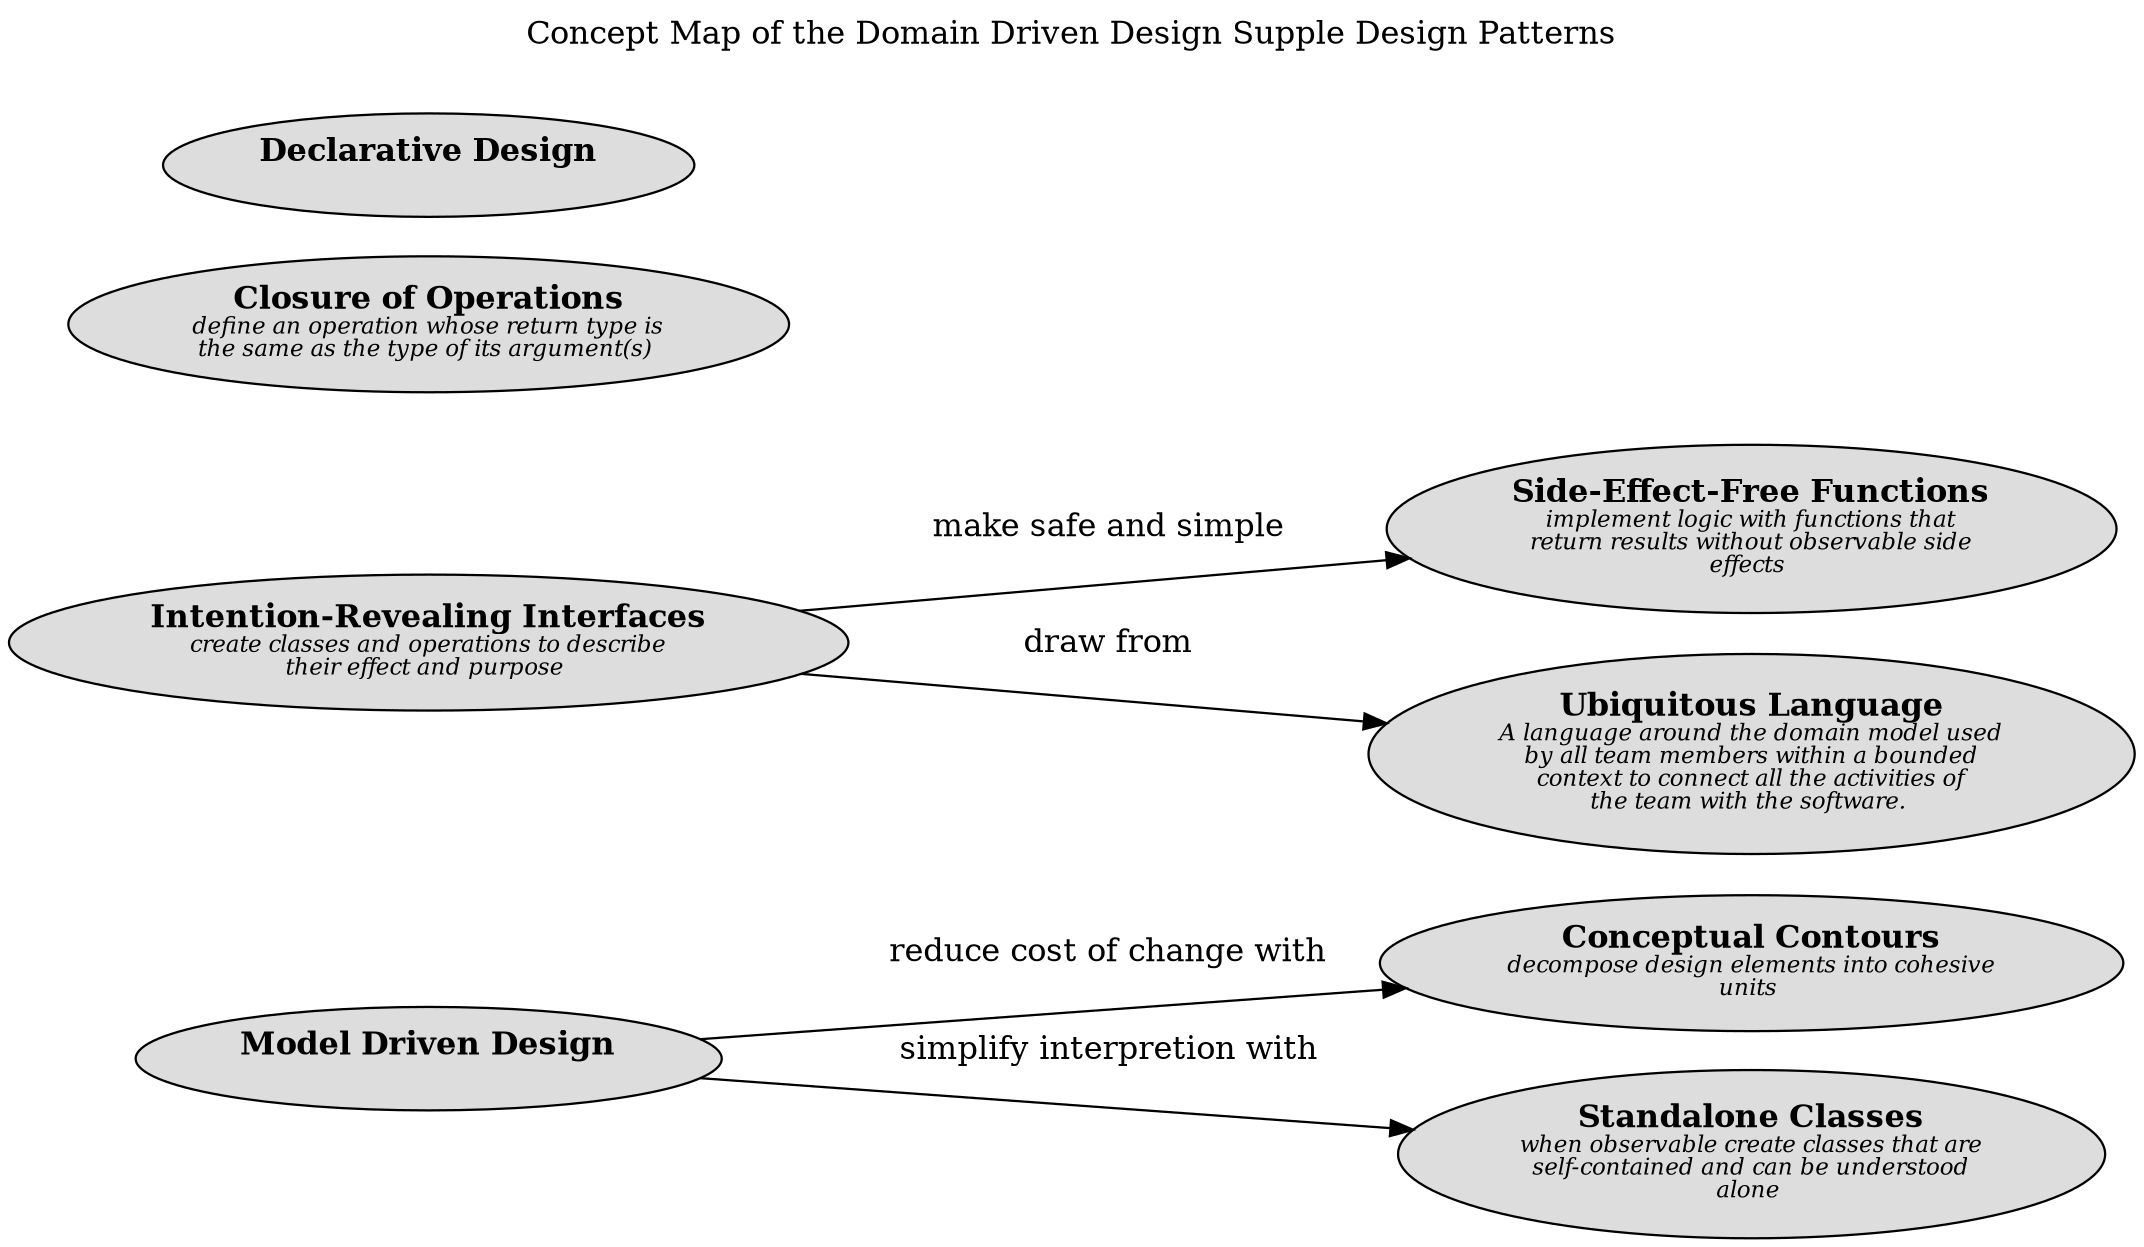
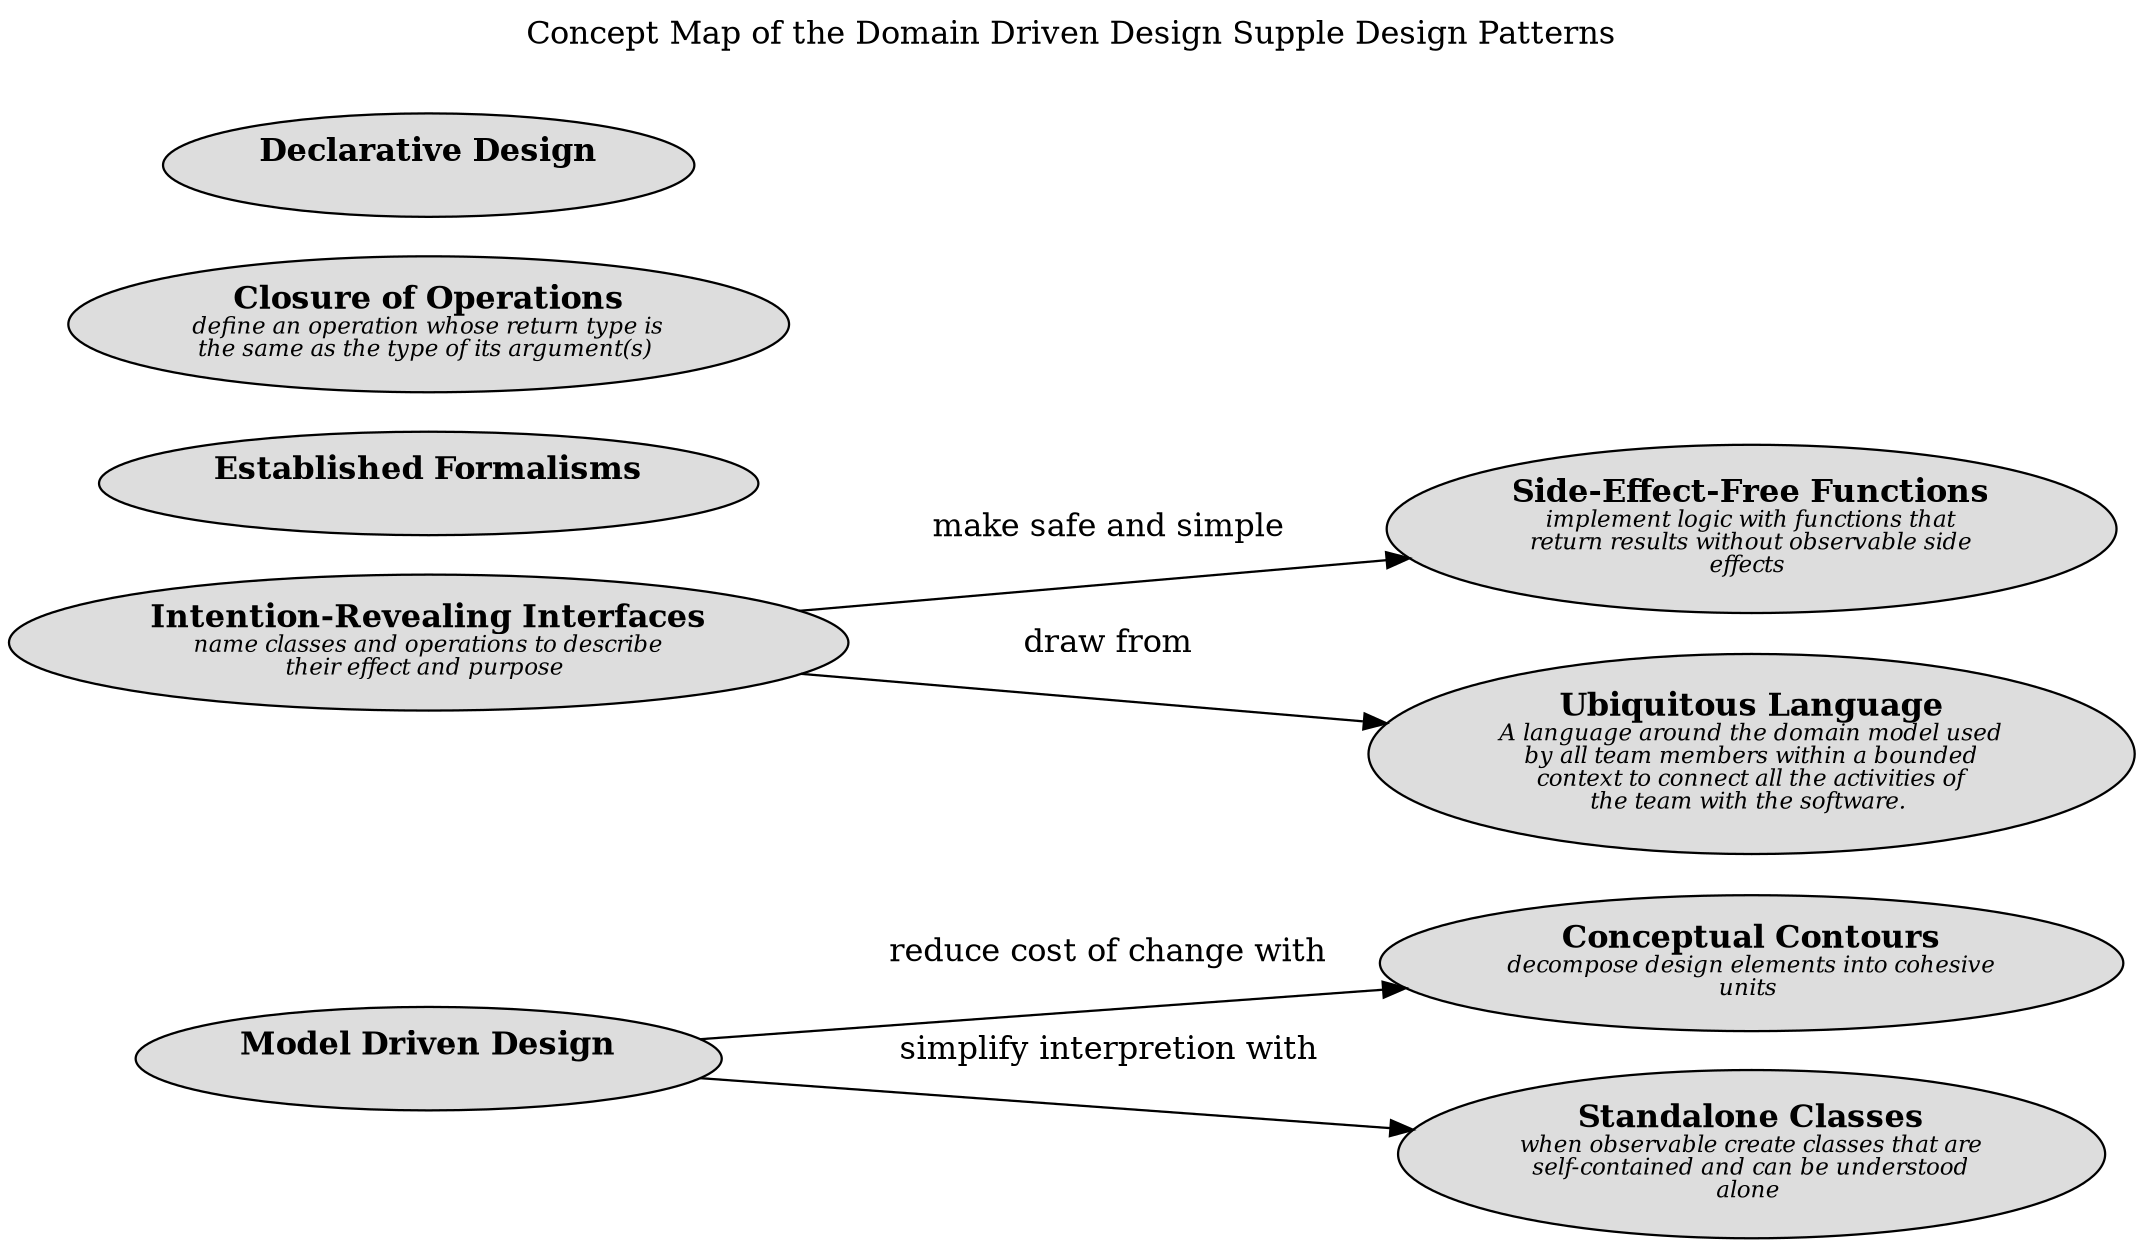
node "Established Formalisms": added
node "Intention-Revealing Interfaces": text "create classes and operations to describe" -> "name classes and operations to describe"
